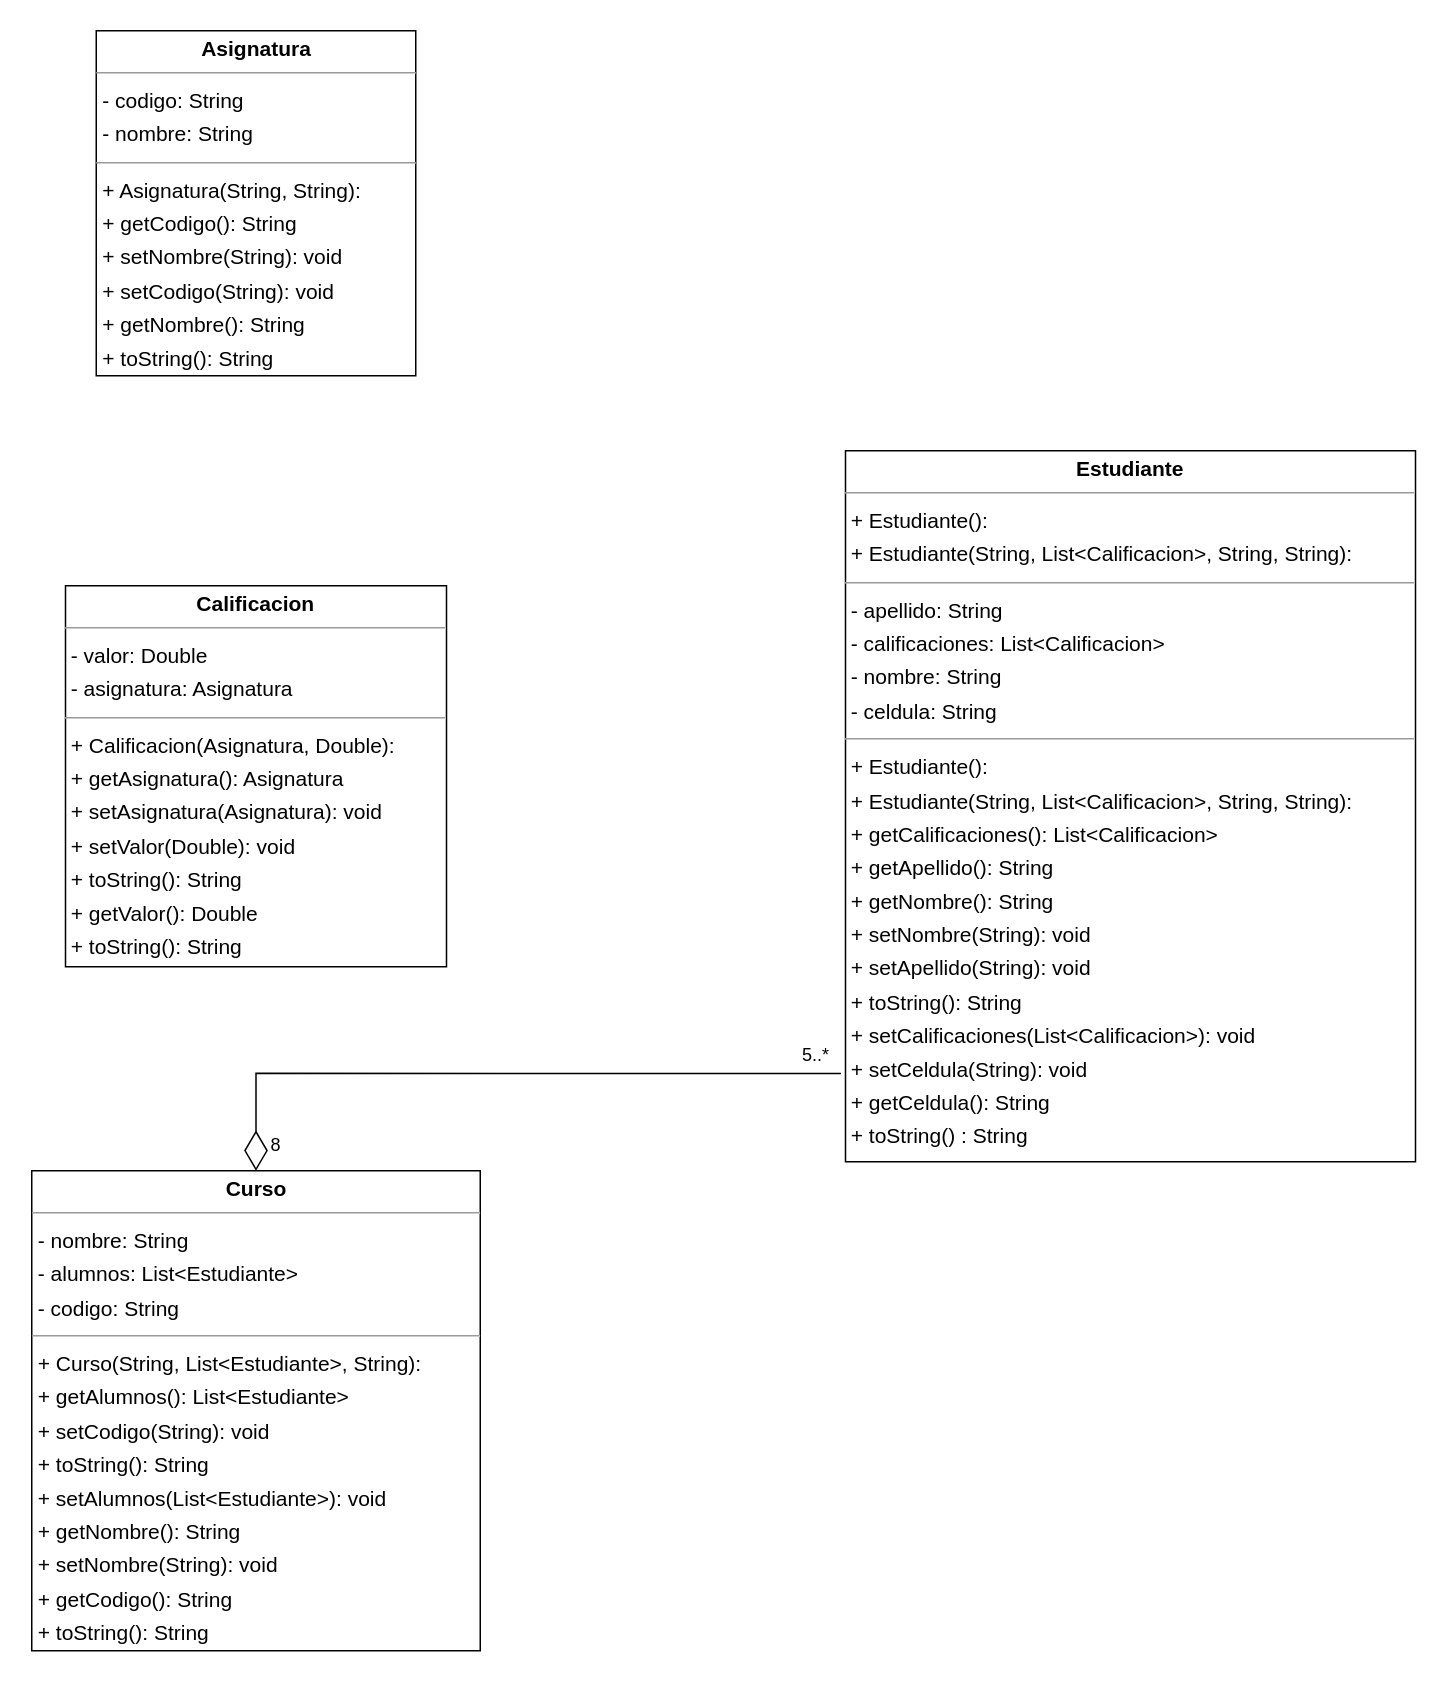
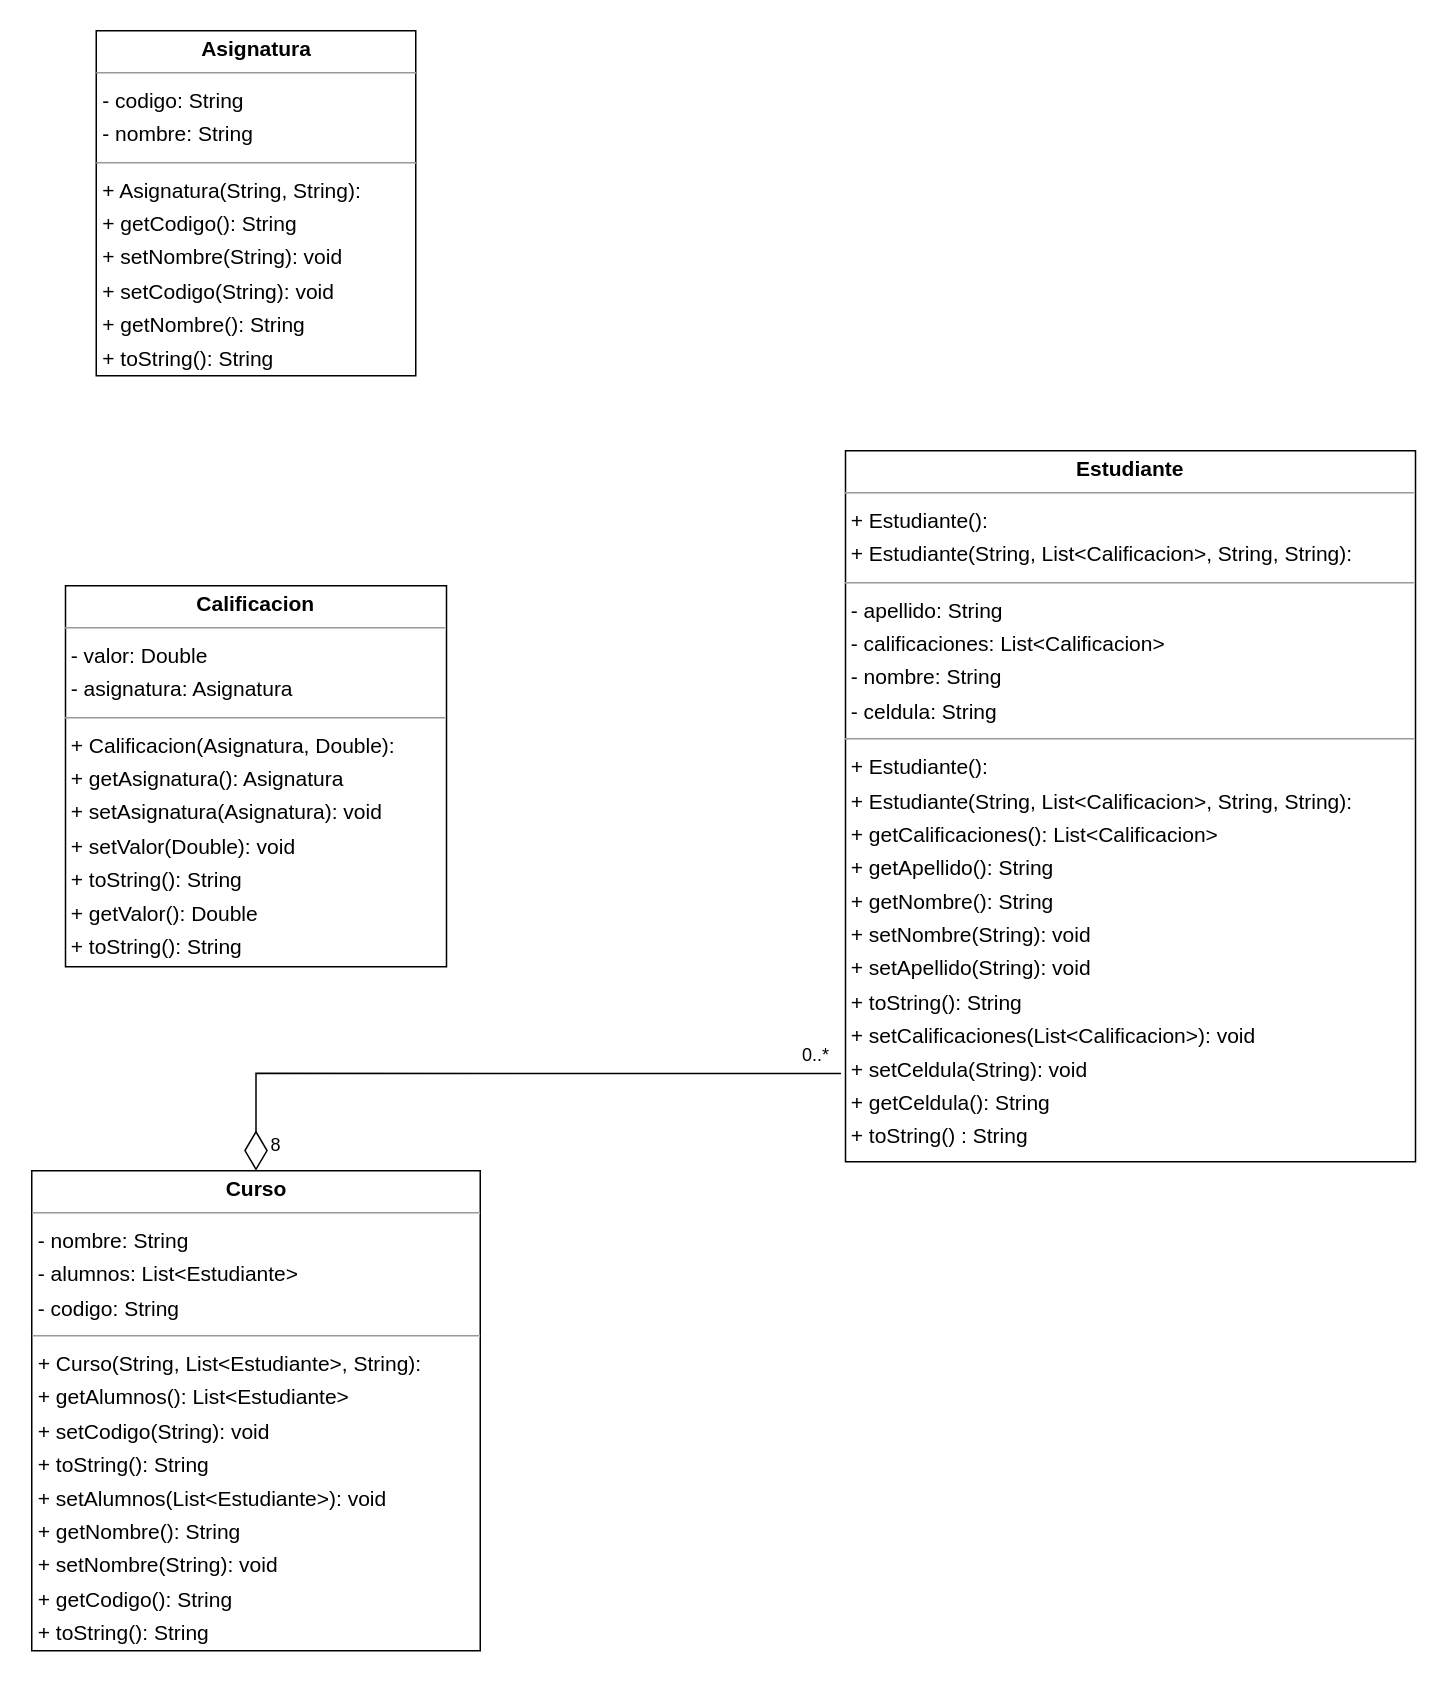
node "5..*": label "5..*" -> "0..*"
